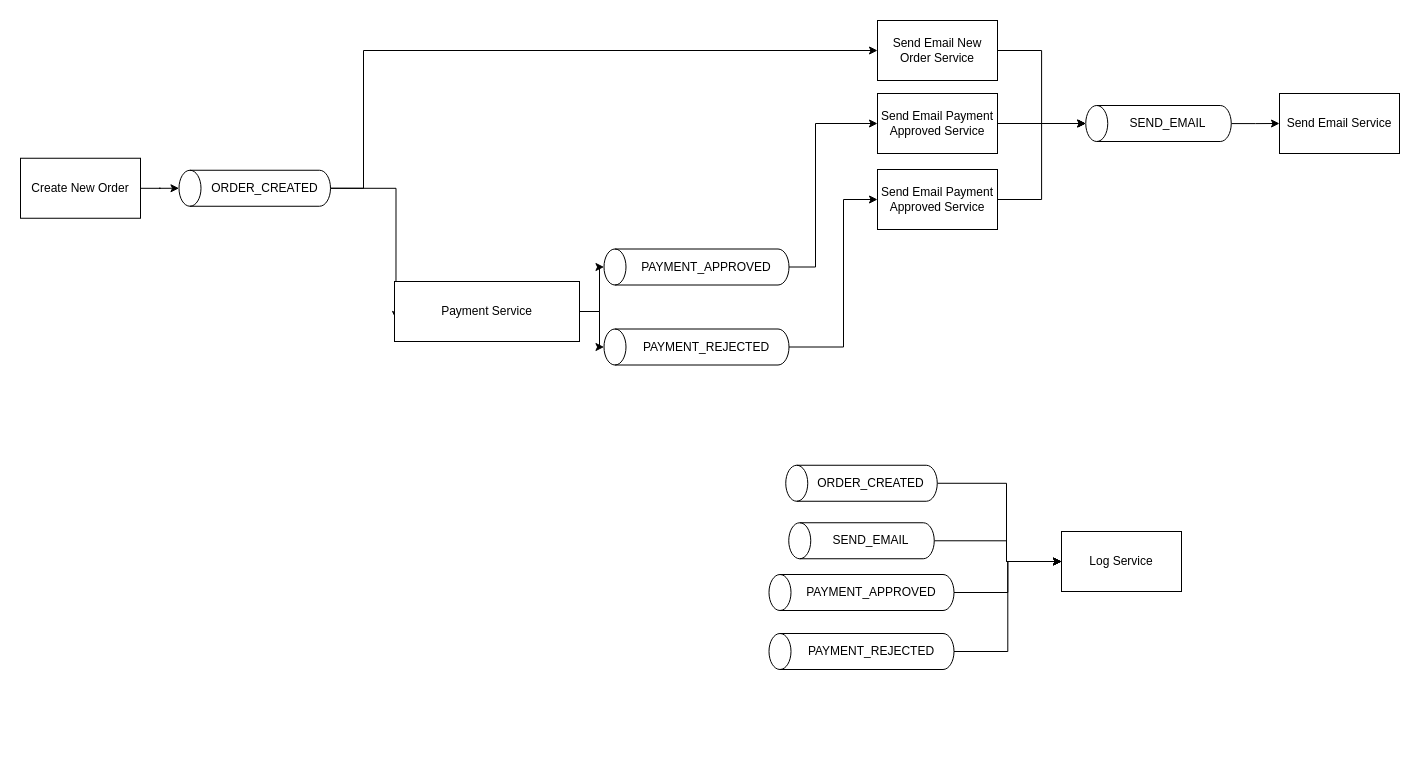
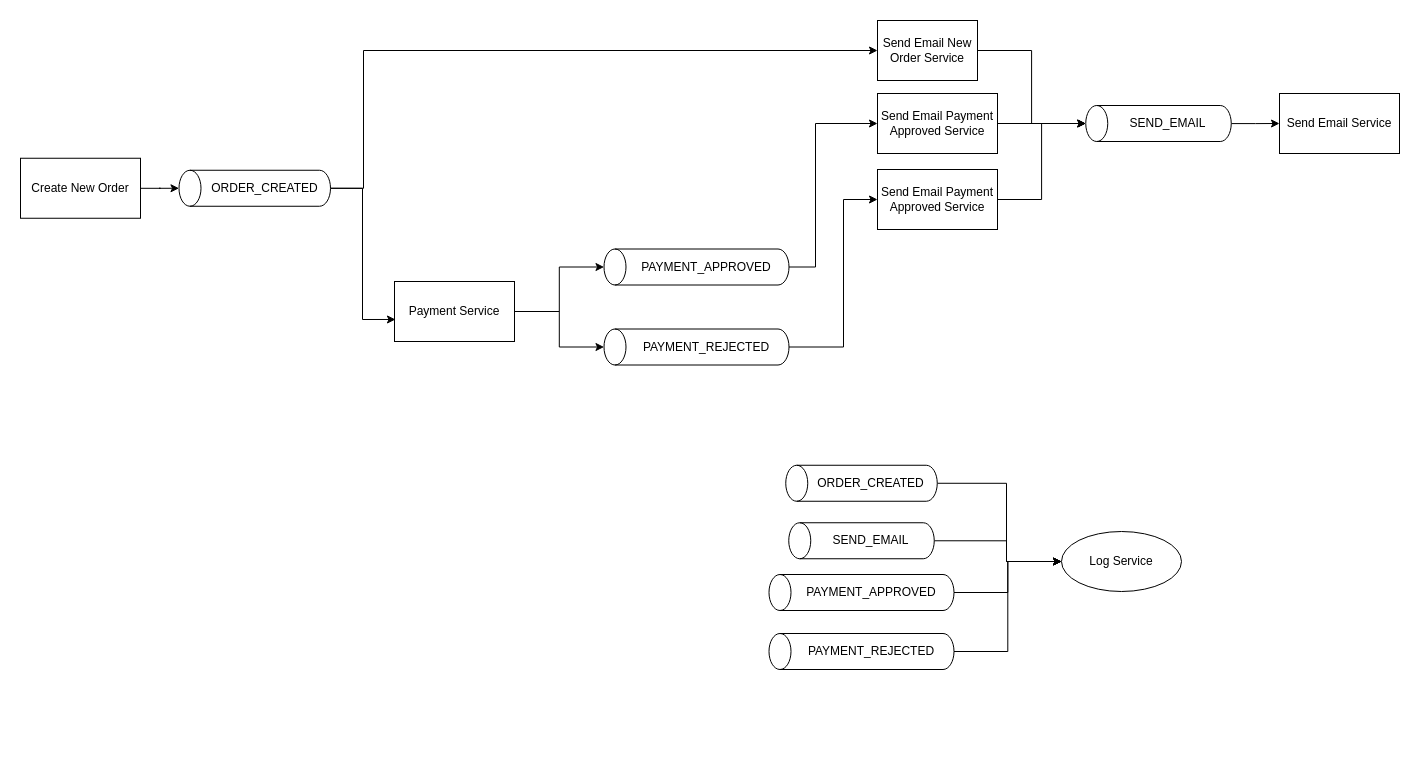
node "Send Email New Order Service": size 120x60 -> 100x60
node "Payment Service": size 185x60 -> 120x60
node "Log Service": shape rectangle -> ellipse
